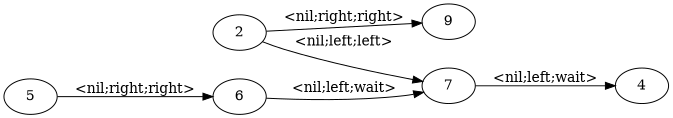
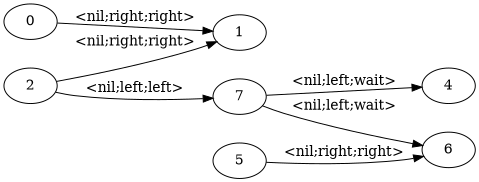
node "0": added
node "9": label "9" -> "1"
edge "6" -> "7": reversed
